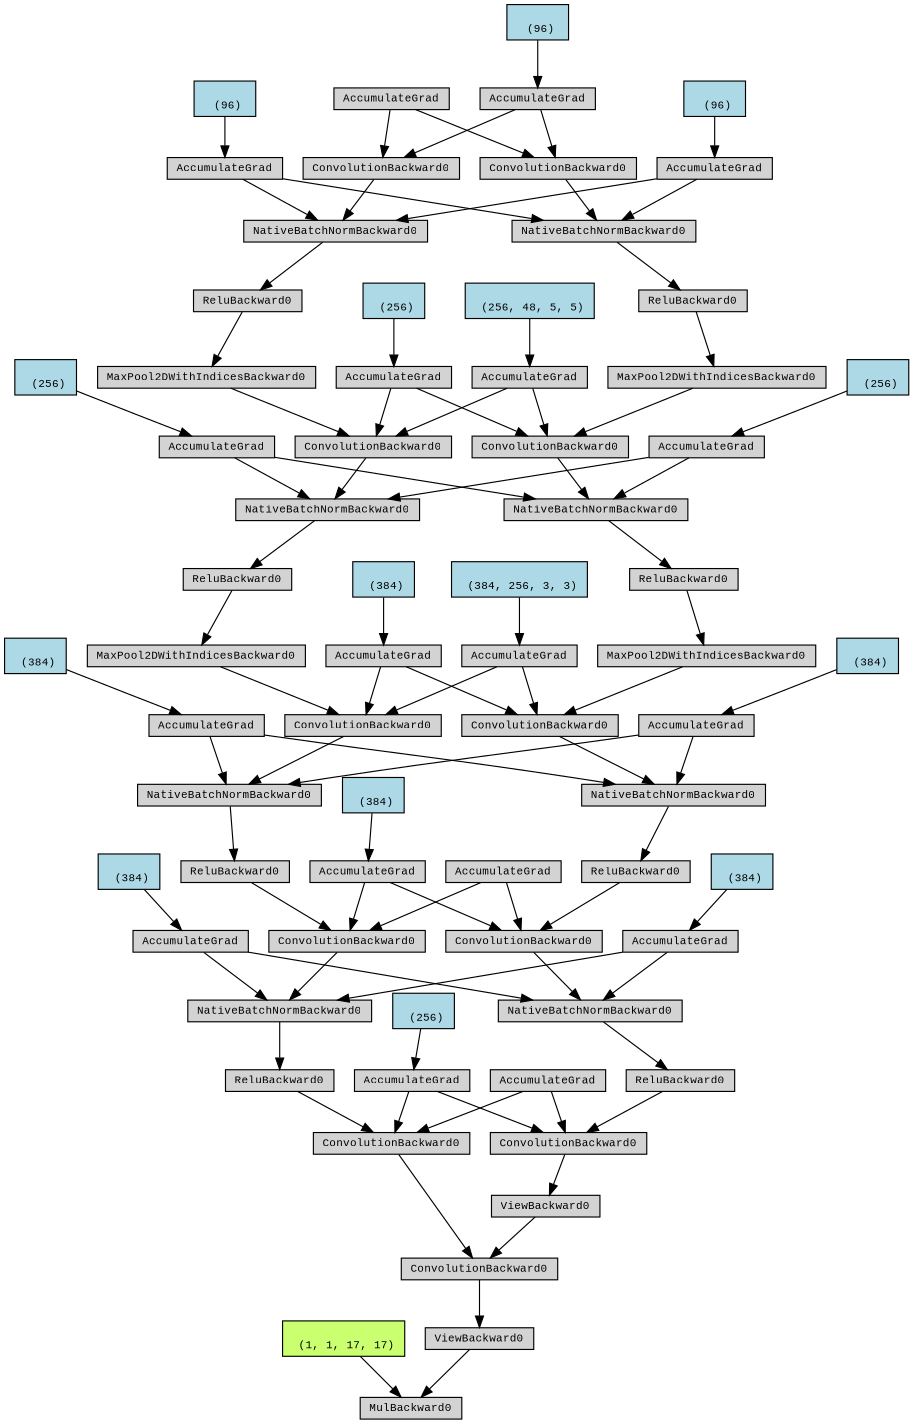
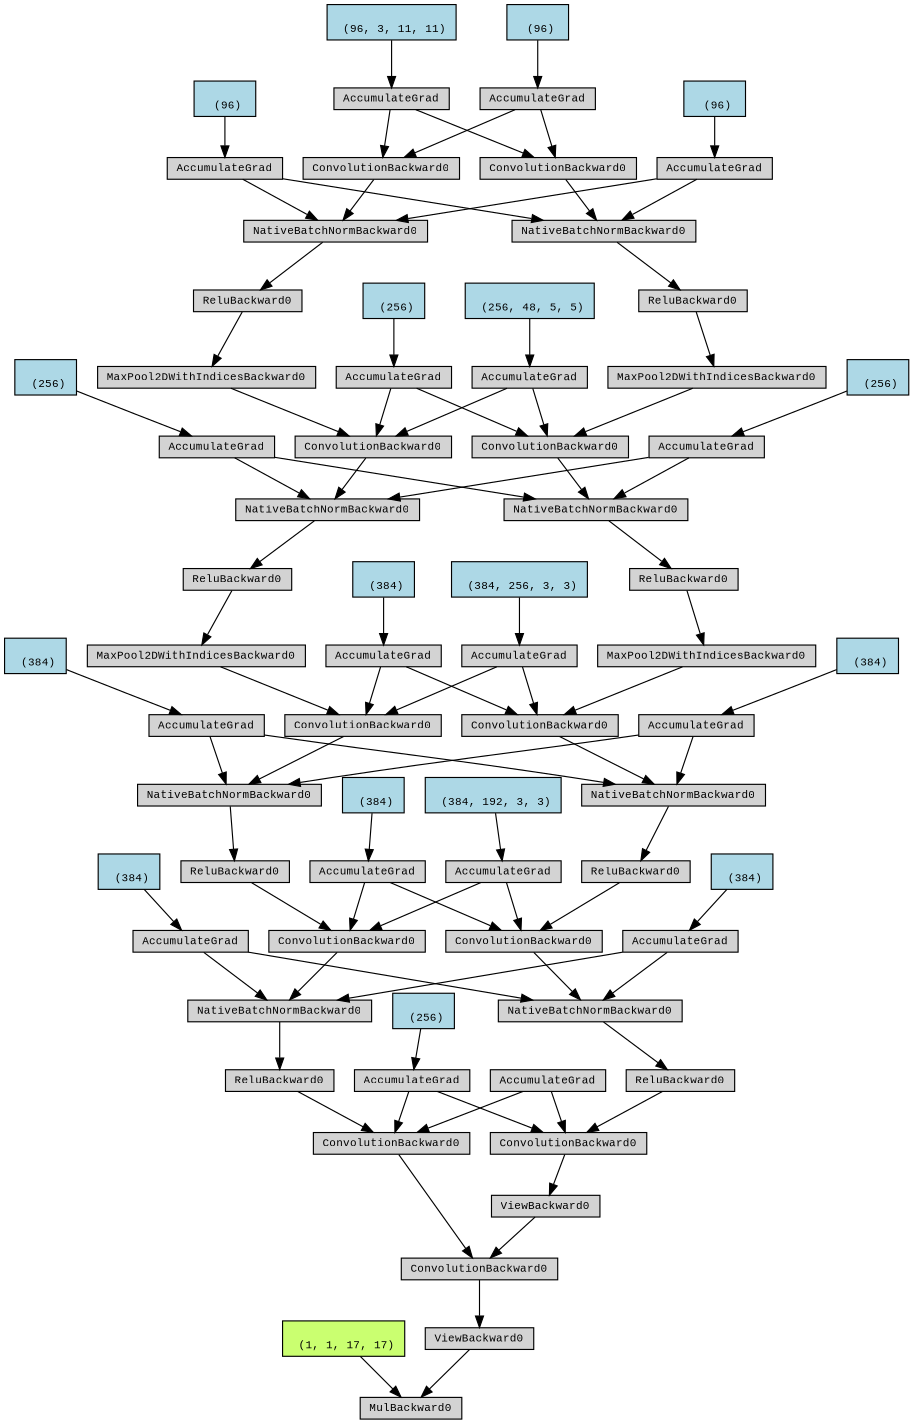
node "(96, 3, 11, 11)": added
node "(384, 192, 3, 3)": added
